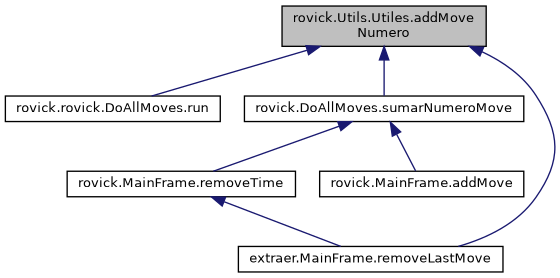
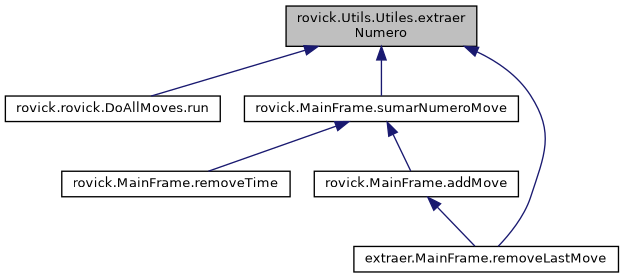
node "rovick.Utils.Utiles.addMove Numero": label "rovick.Utils.Utiles.addMove Numero" -> "rovick.Utils.Utiles.extraer Numero"
node "rovick.DoAllMoves.sumarNumeroMove": label "rovick.DoAllMoves.sumarNumeroMove" -> "rovick.MainFrame.sumarNumeroMove"
edge "extraer.MainFrame.removeLastMove" -> "rovick.MainFrame.removeTime": now "extraer.MainFrame.removeLastMove" -> "rovick.MainFrame.addMove"
